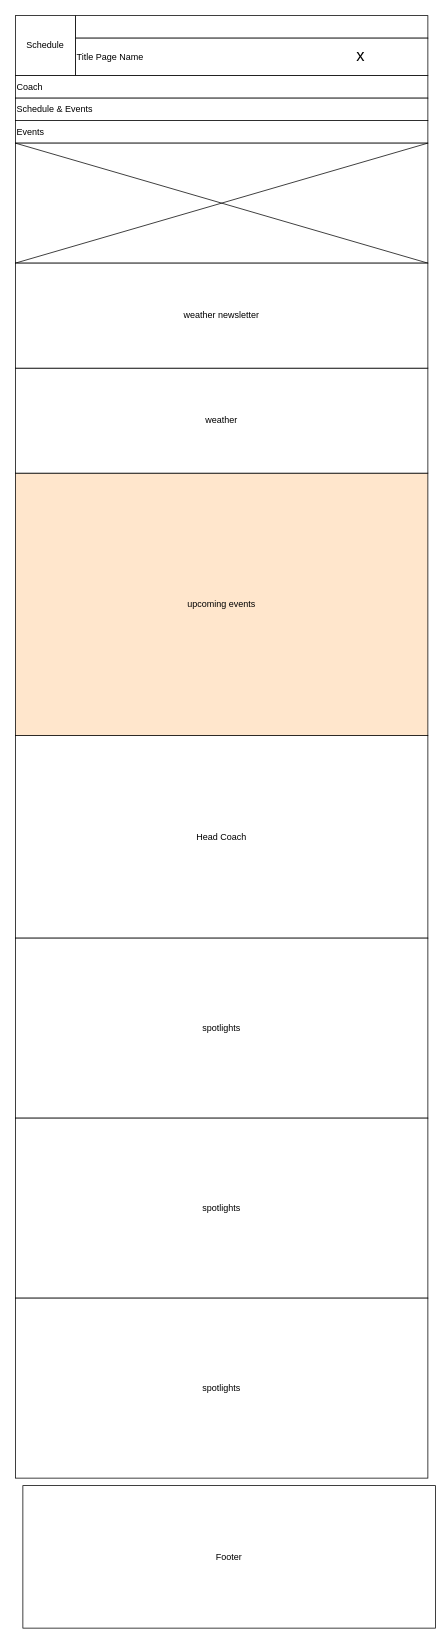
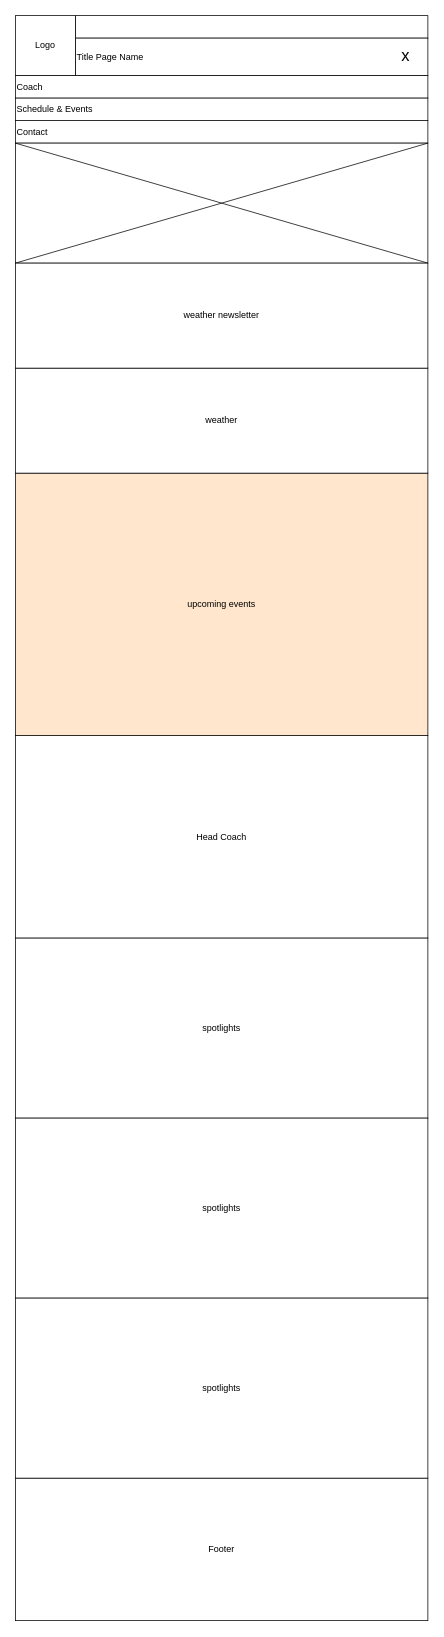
node "Schedule": label "Schedule" -> "Logo"
node "x": moved (360, 57) -> (405, 57)
node "Events": label "Events" -> "Contact"
node "Footer": moved (229, 1557) -> (222, 1549)
